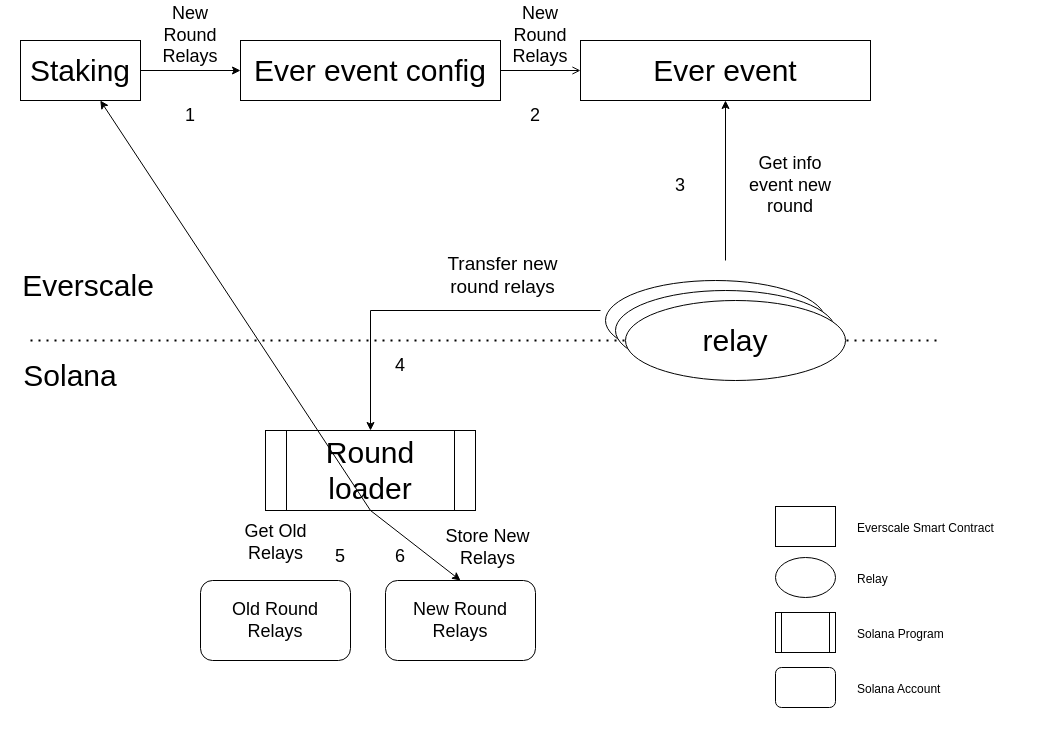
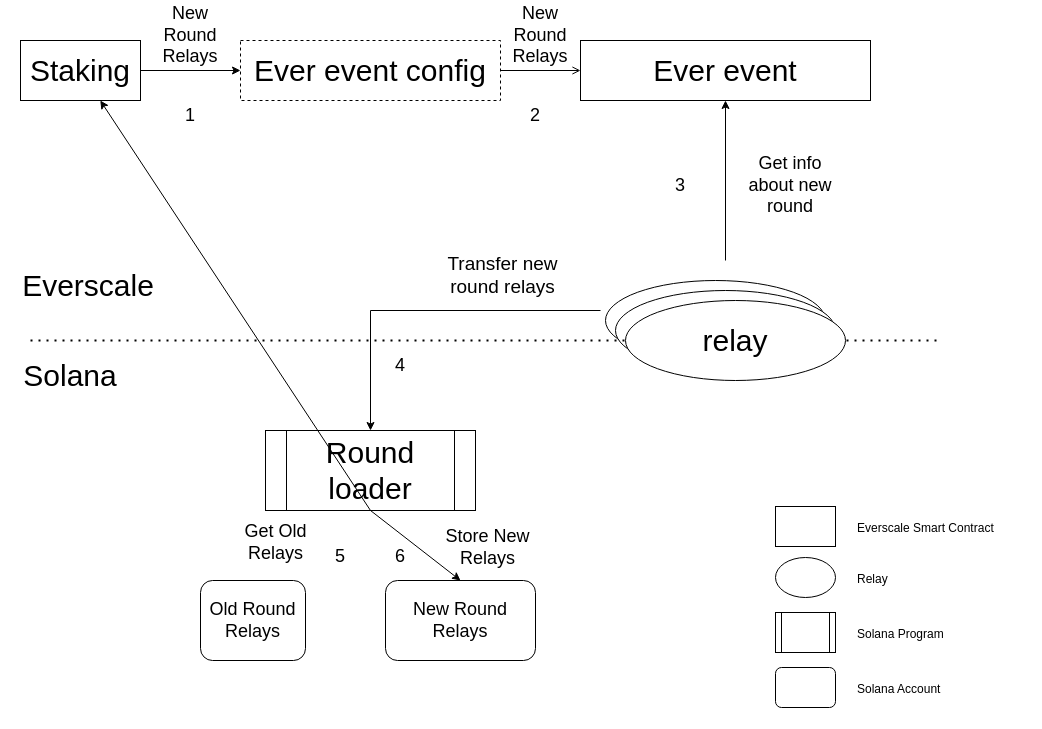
node "Ever event config": style solid -> dashed
node "Get info event new round": label "Get info event new round" -> "Get info about new round"
node "Old Round Relays": size 150x80 -> 105x80
